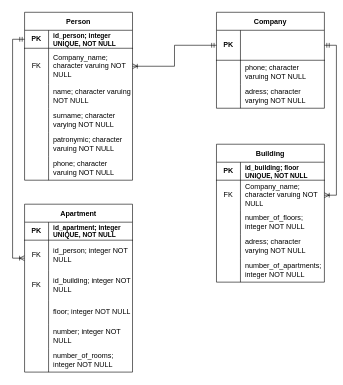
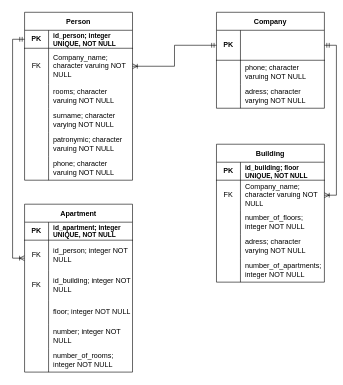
node "name; character varuing NOT NULL": label "name; character varuing NOT NULL" -> "rooms; character varuing NOT NULL"
